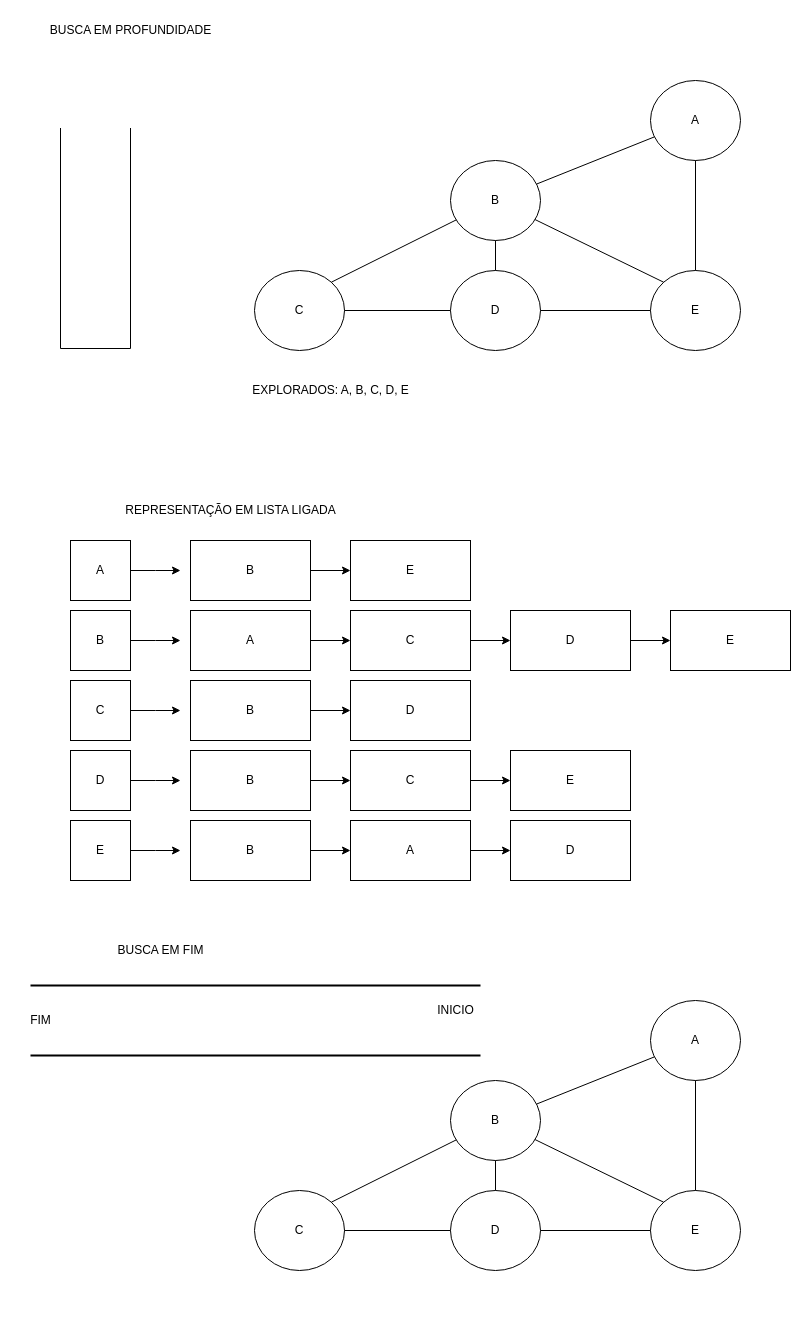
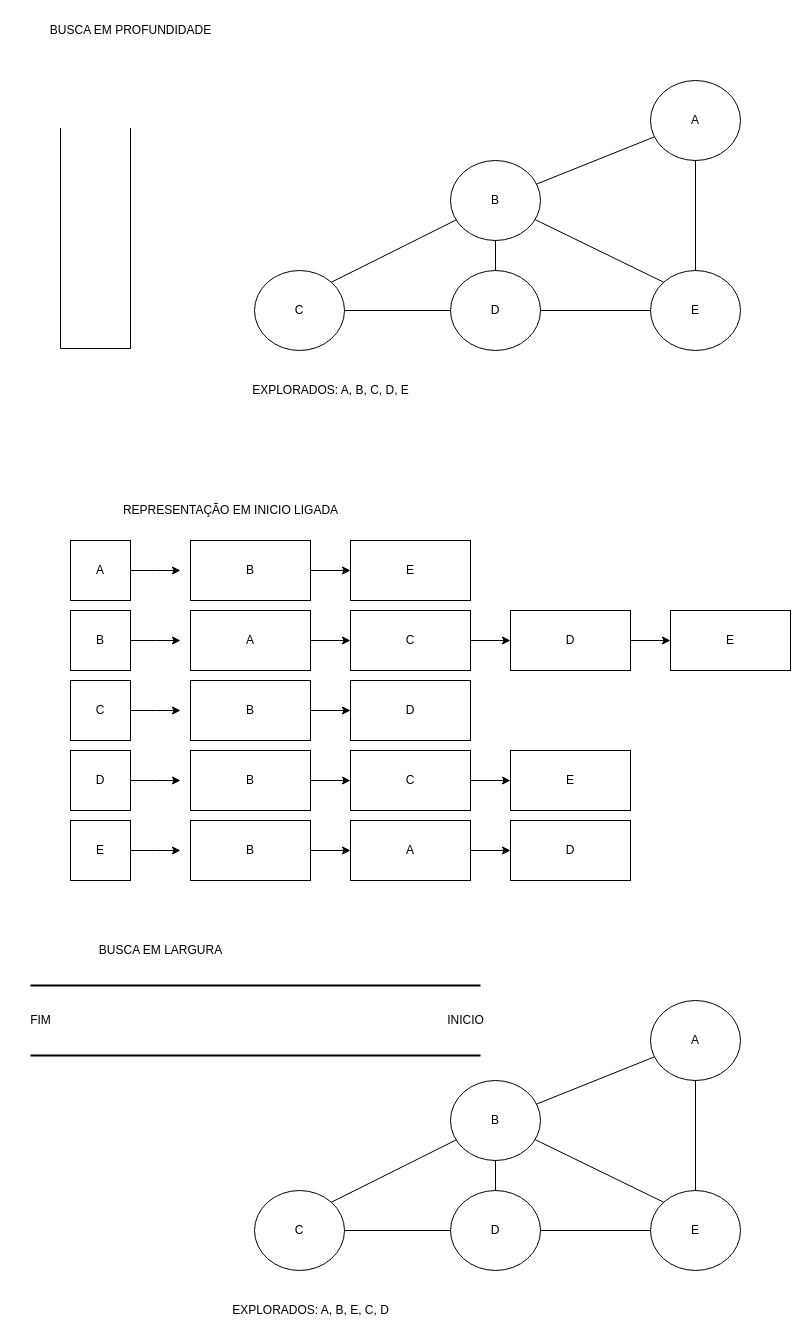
node "REPRESENTAÇÃO EM LISTA LIGADA": label "REPRESENTAÇÃO EM LISTA LIGADA" -> "REPRESENTAÇÃO EM INICIO LIGADA"
node "BUSCA EM FIM": label "BUSCA EM FIM" -> "BUSCA EM LARGURA"
node "INICIO": moved (456, 1011) -> (466, 1021)
node "EXPLORADOS: A, B, E, C, D": added
